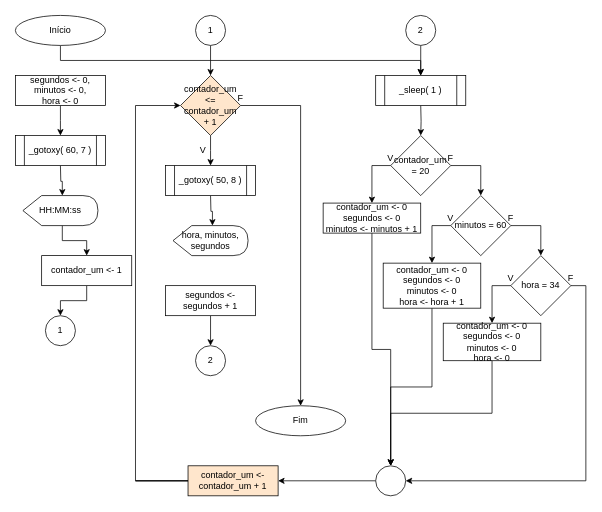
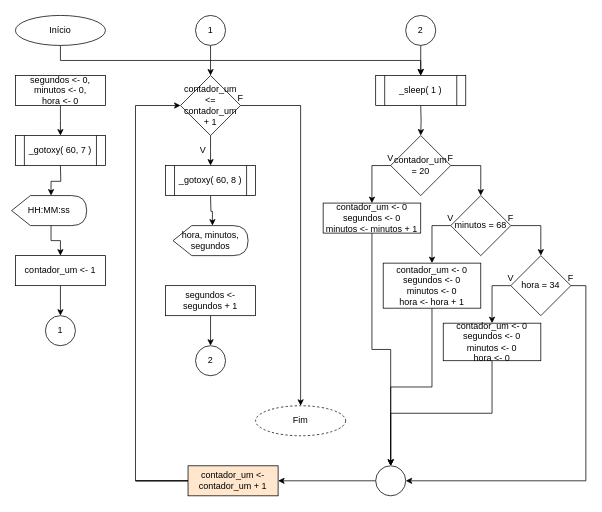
node "contador_um <= contador_um + 1": fillcolor #ffe6cc -> #ffffff
node "_gotoxy( 50, 8 )": label "_gotoxy( 50, 8 )" -> "_gotoxy( 60, 8 )"
node "HH:MM:ss": moved (60, 210) -> (49, 210)
node "minutos = 60": label "minutos = 60" -> "minutos = 68"
node "contador_um <- 1": moved (87, 270) -> (60, 270)
node "Fim": style solid -> dashed
